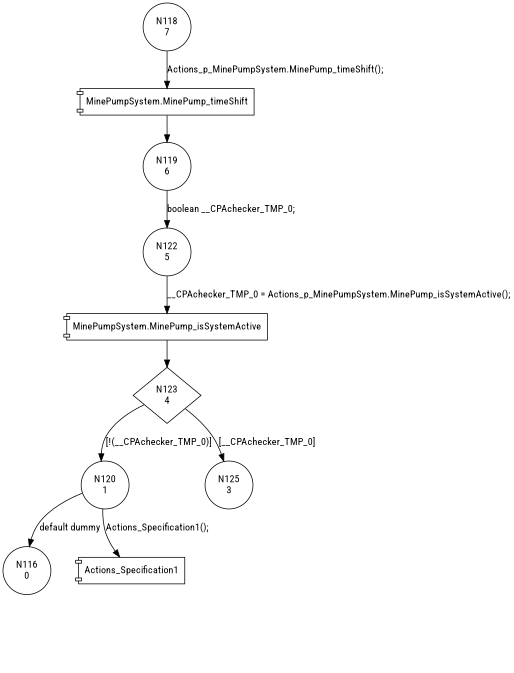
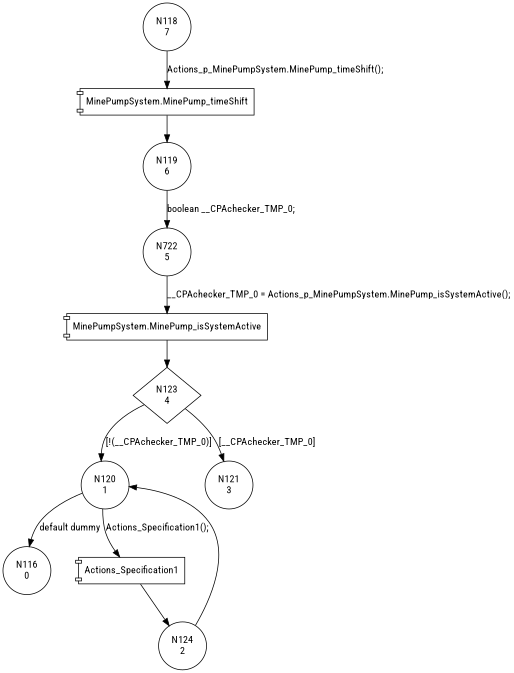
node "N122 5": label "N122 5" -> "N722 5"
node "N125 3": label "N125 3" -> "N121 3"
node "N124 2": added
